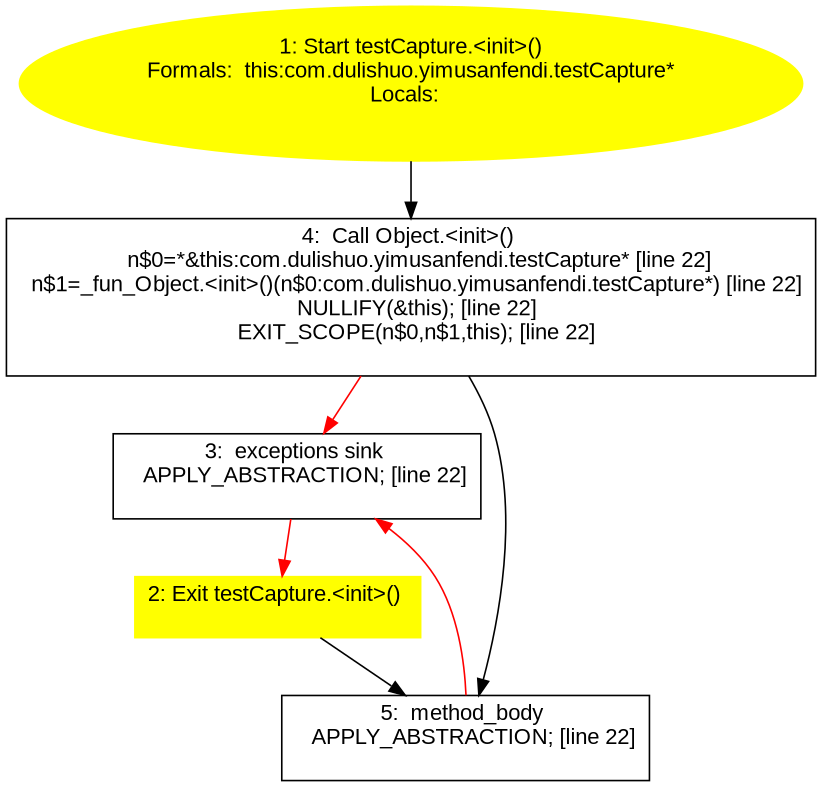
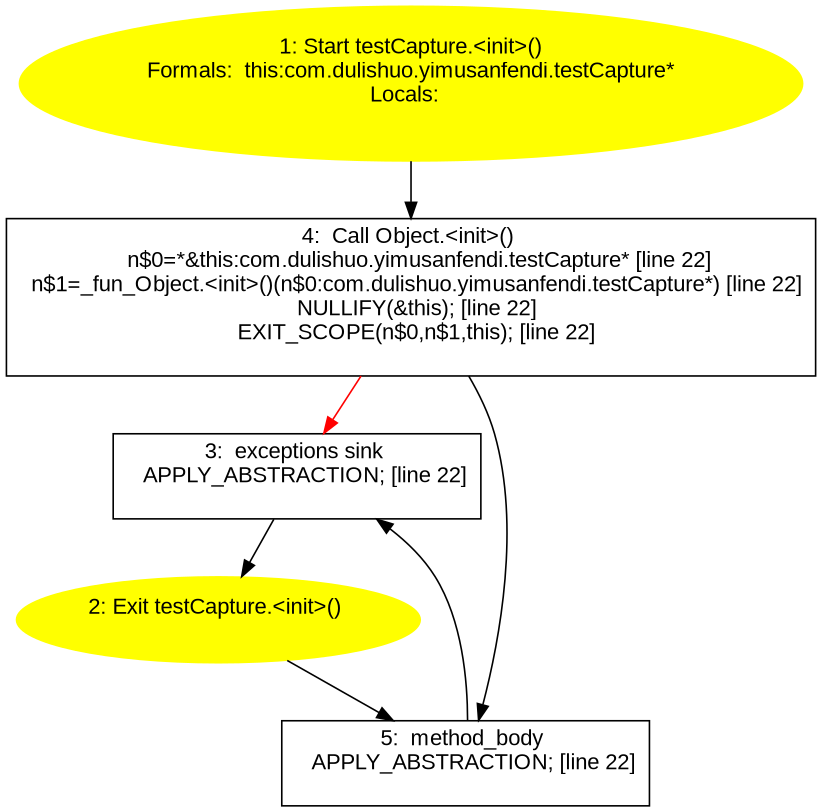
edge "3:  exceptions sink APPLY_ABSTRACTION; [line 22]" -> "2: Exit testCapture.<init>()": color red -> black
edge "5:  method_body APPLY_ABSTRACTION; [line 22]" -> "3:  exceptions sink APPLY_ABSTRACTION; [line 22]": color red -> black
node "2: Exit testCapture.<init>()": shape box -> ellipse
